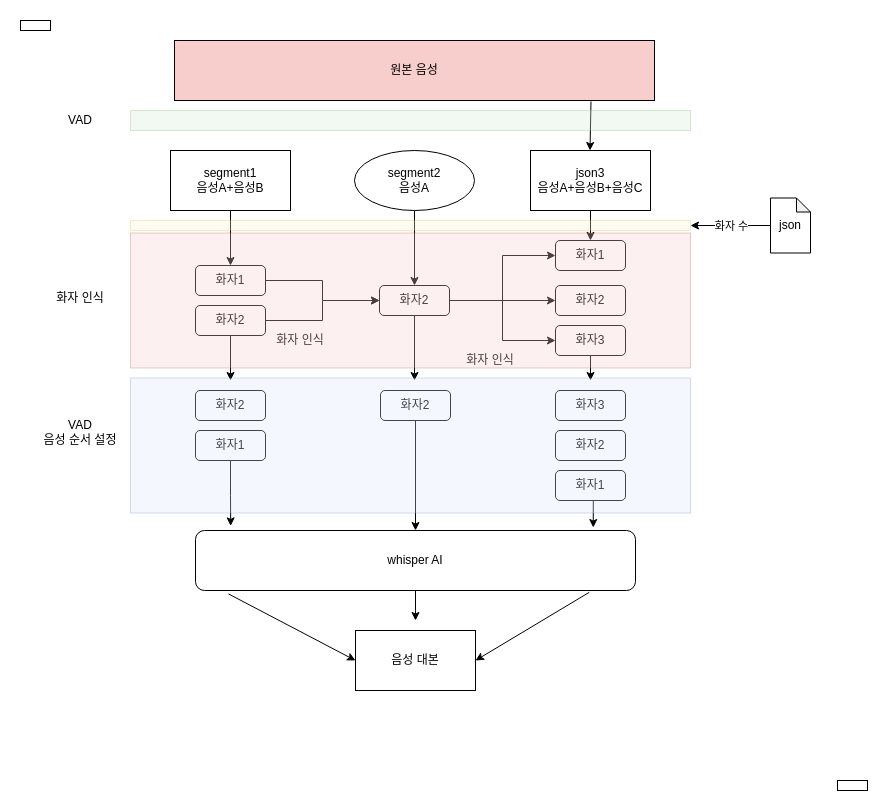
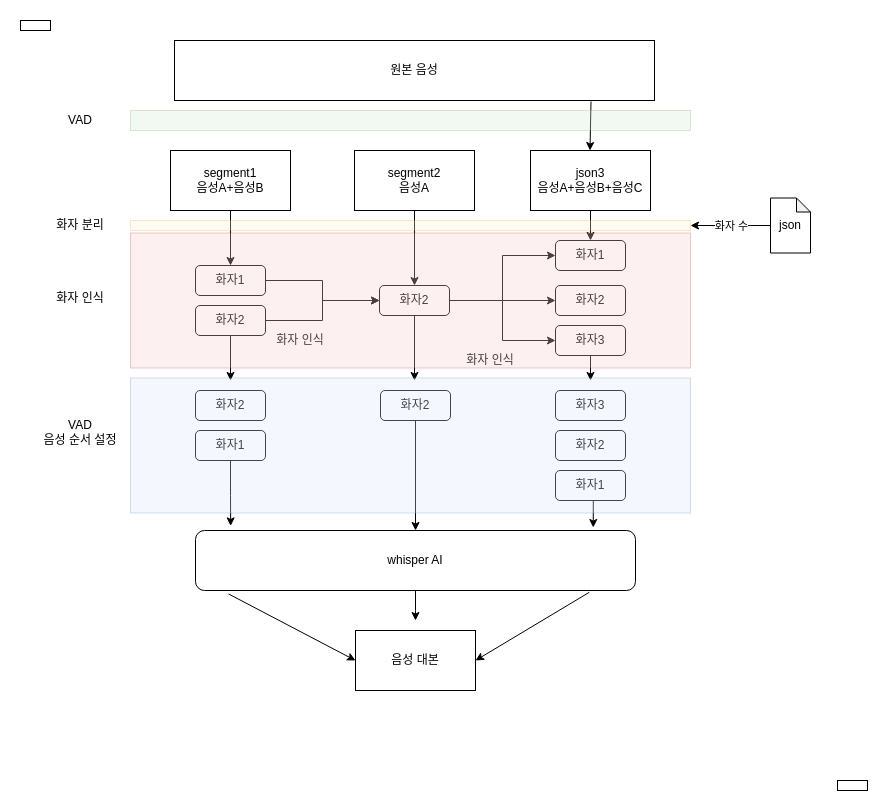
node "원본 음성": fillcolor #f8cecc -> #ffffff
node "segment2 음성A": shape ellipse -> rectangle
node "화자 분리": added
